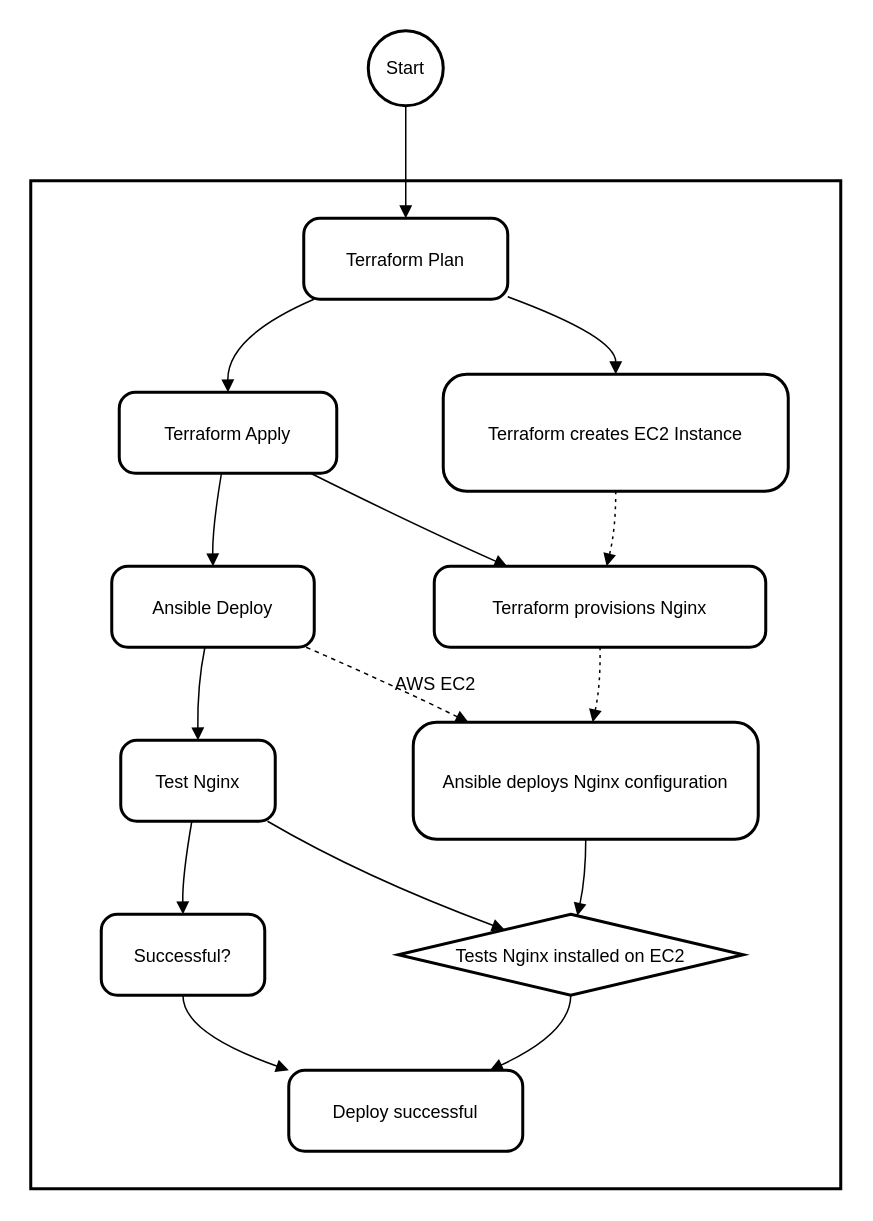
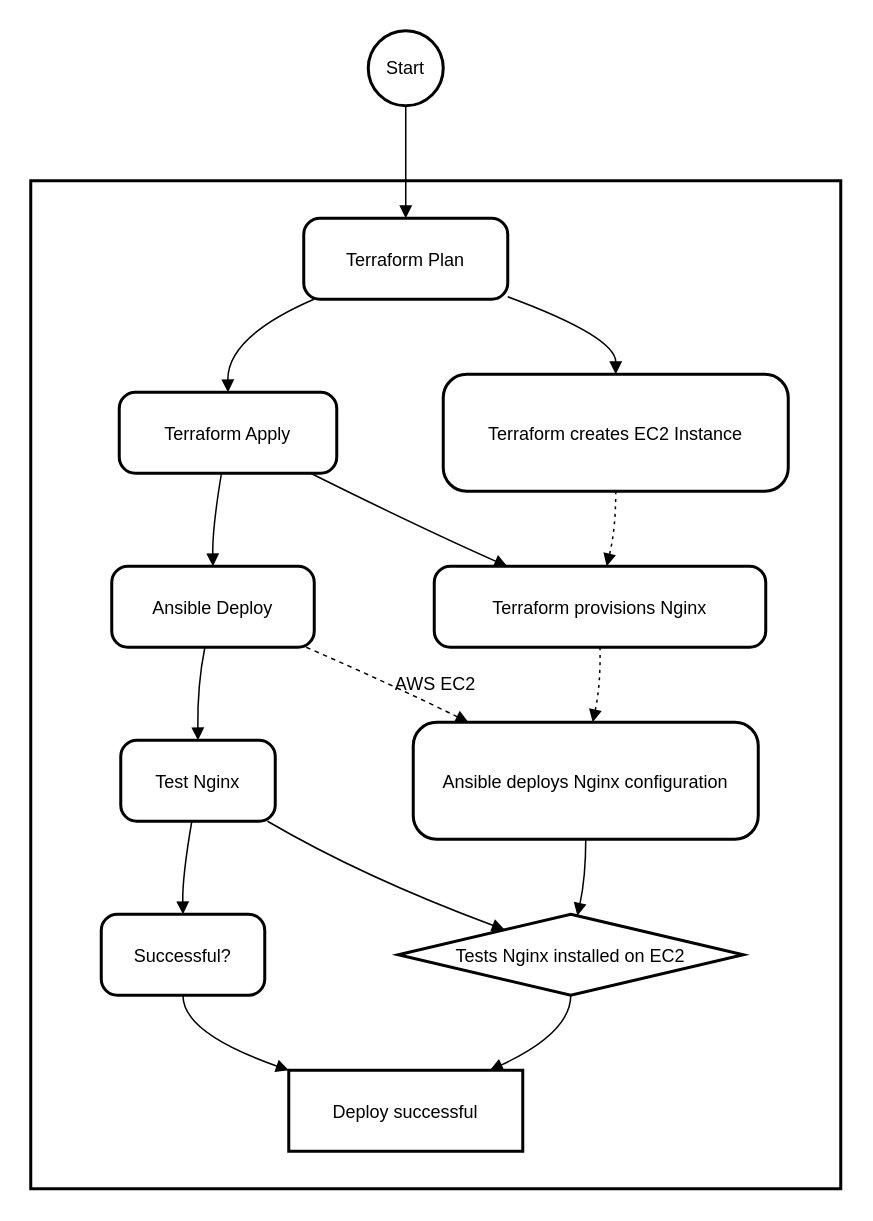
node "Deploy successful": shape rounded rectangle -> rectangle
